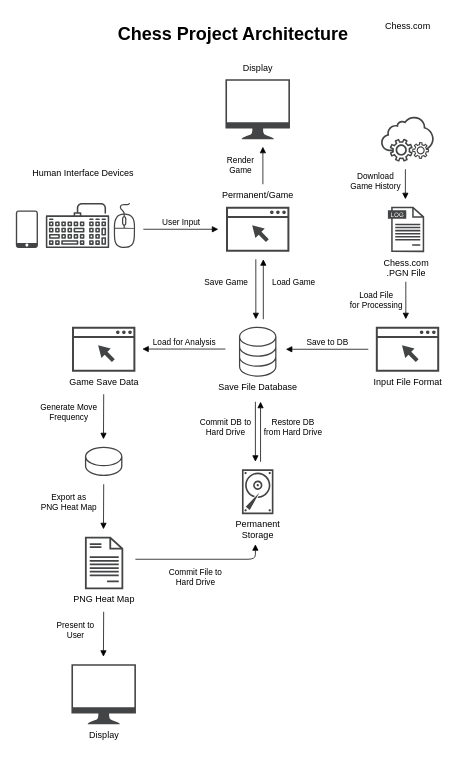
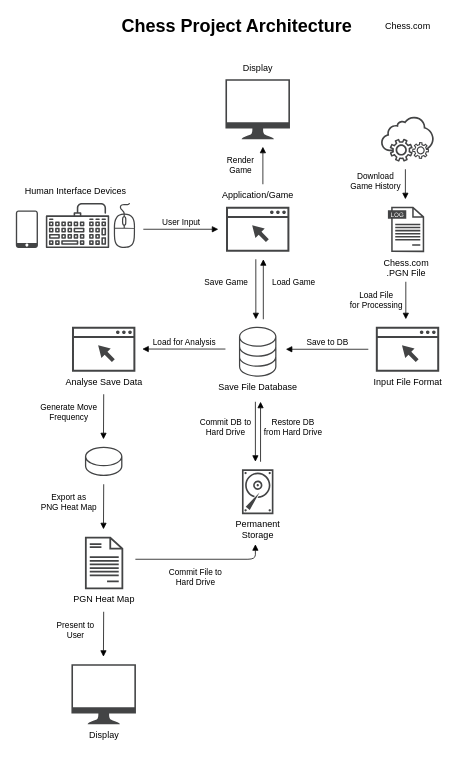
node "Chess Project Architecture": moved (233, 34) -> (237, 27)
node "Human Interface Devices": moved (83, 173) -> (75, 192)
node "Permanent/Game": label "Permanent/Game" -> "Application/Game"
node "Game Save Data": label "Game Save Data" -> "Analyse Save Data"
node "PNG Heat Map": label "PNG Heat Map" -> "PGN Heat Map"
